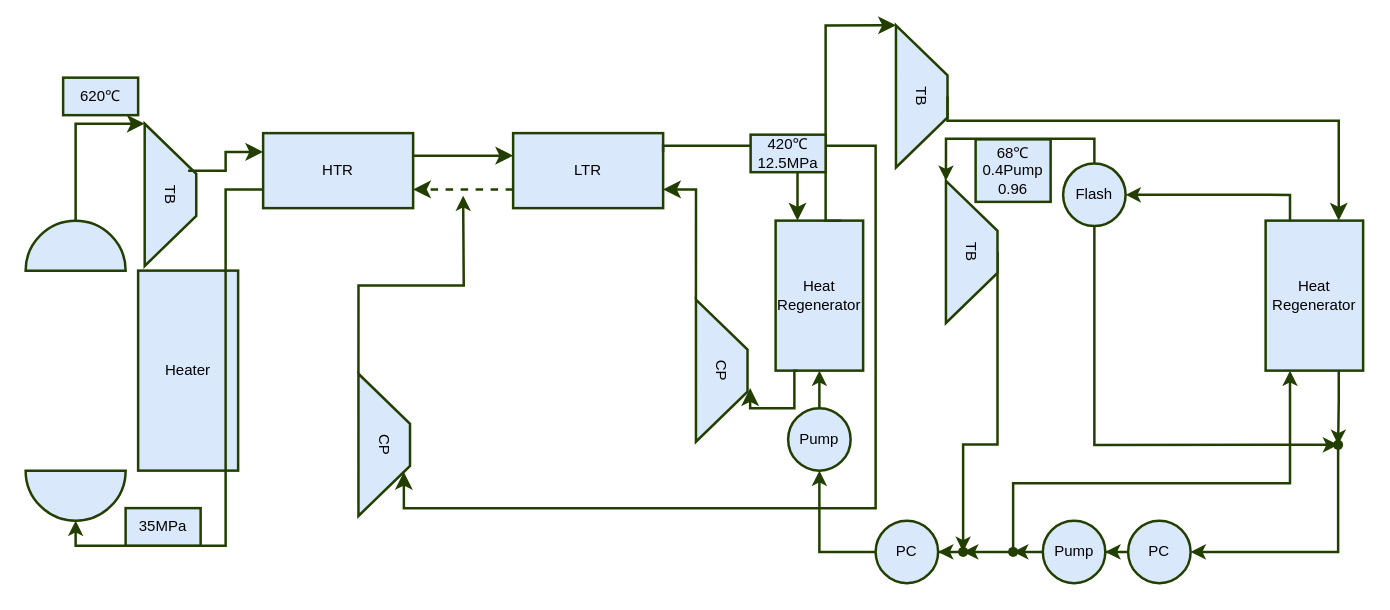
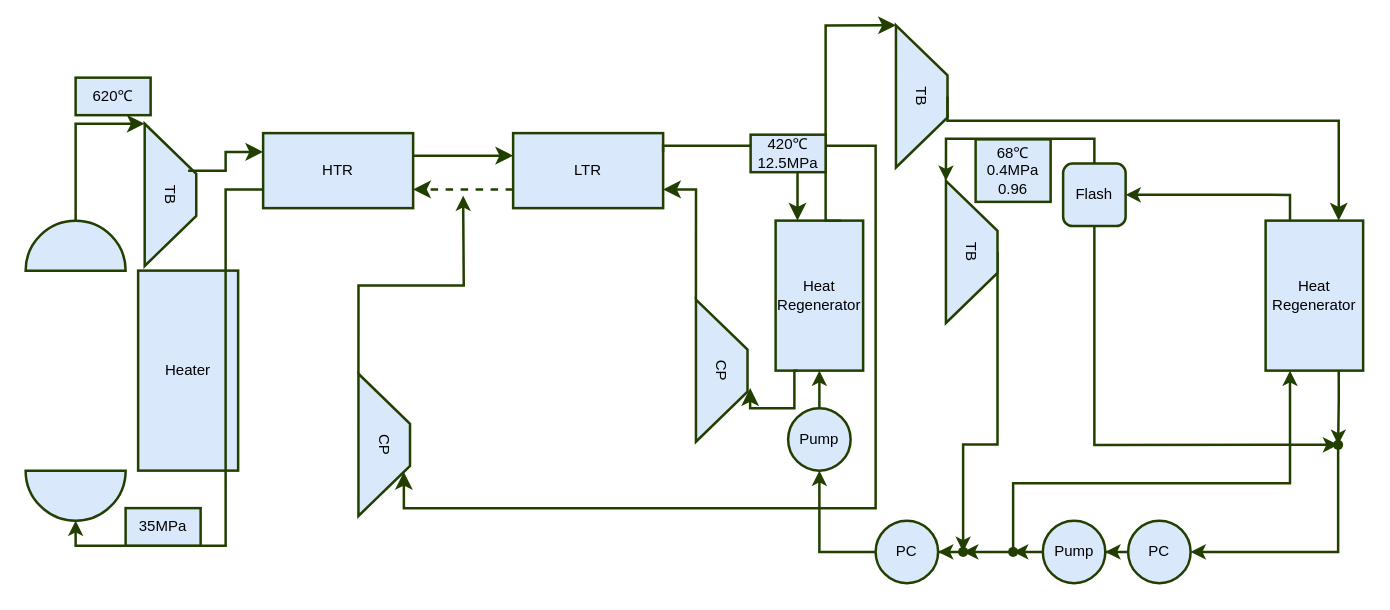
node "620℃": moved (101, 96) -> (113, 96)
node "68℃ 0.4Pump 0.96": label "68℃ 0.4Pump 0.96" -> "68℃ 0.4MPa 0.96"
node "Flash": shape ellipse -> rounded rectangle
